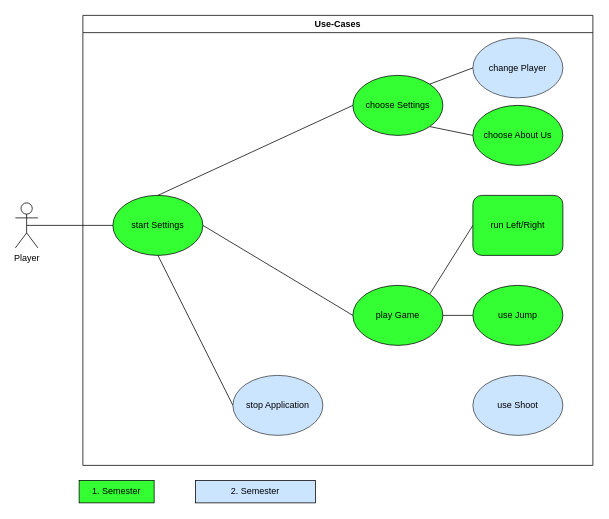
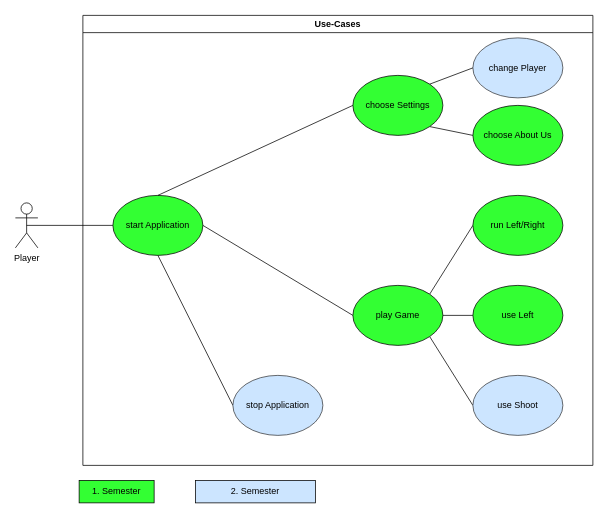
node "start Settings": label "start Settings" -> "start Application"
node "run Left/Right": shape rounded rectangle -> ellipse
node "use Jump": label "use Jump" -> "use Left"
edge "play Game" -- "use Shoot": added
